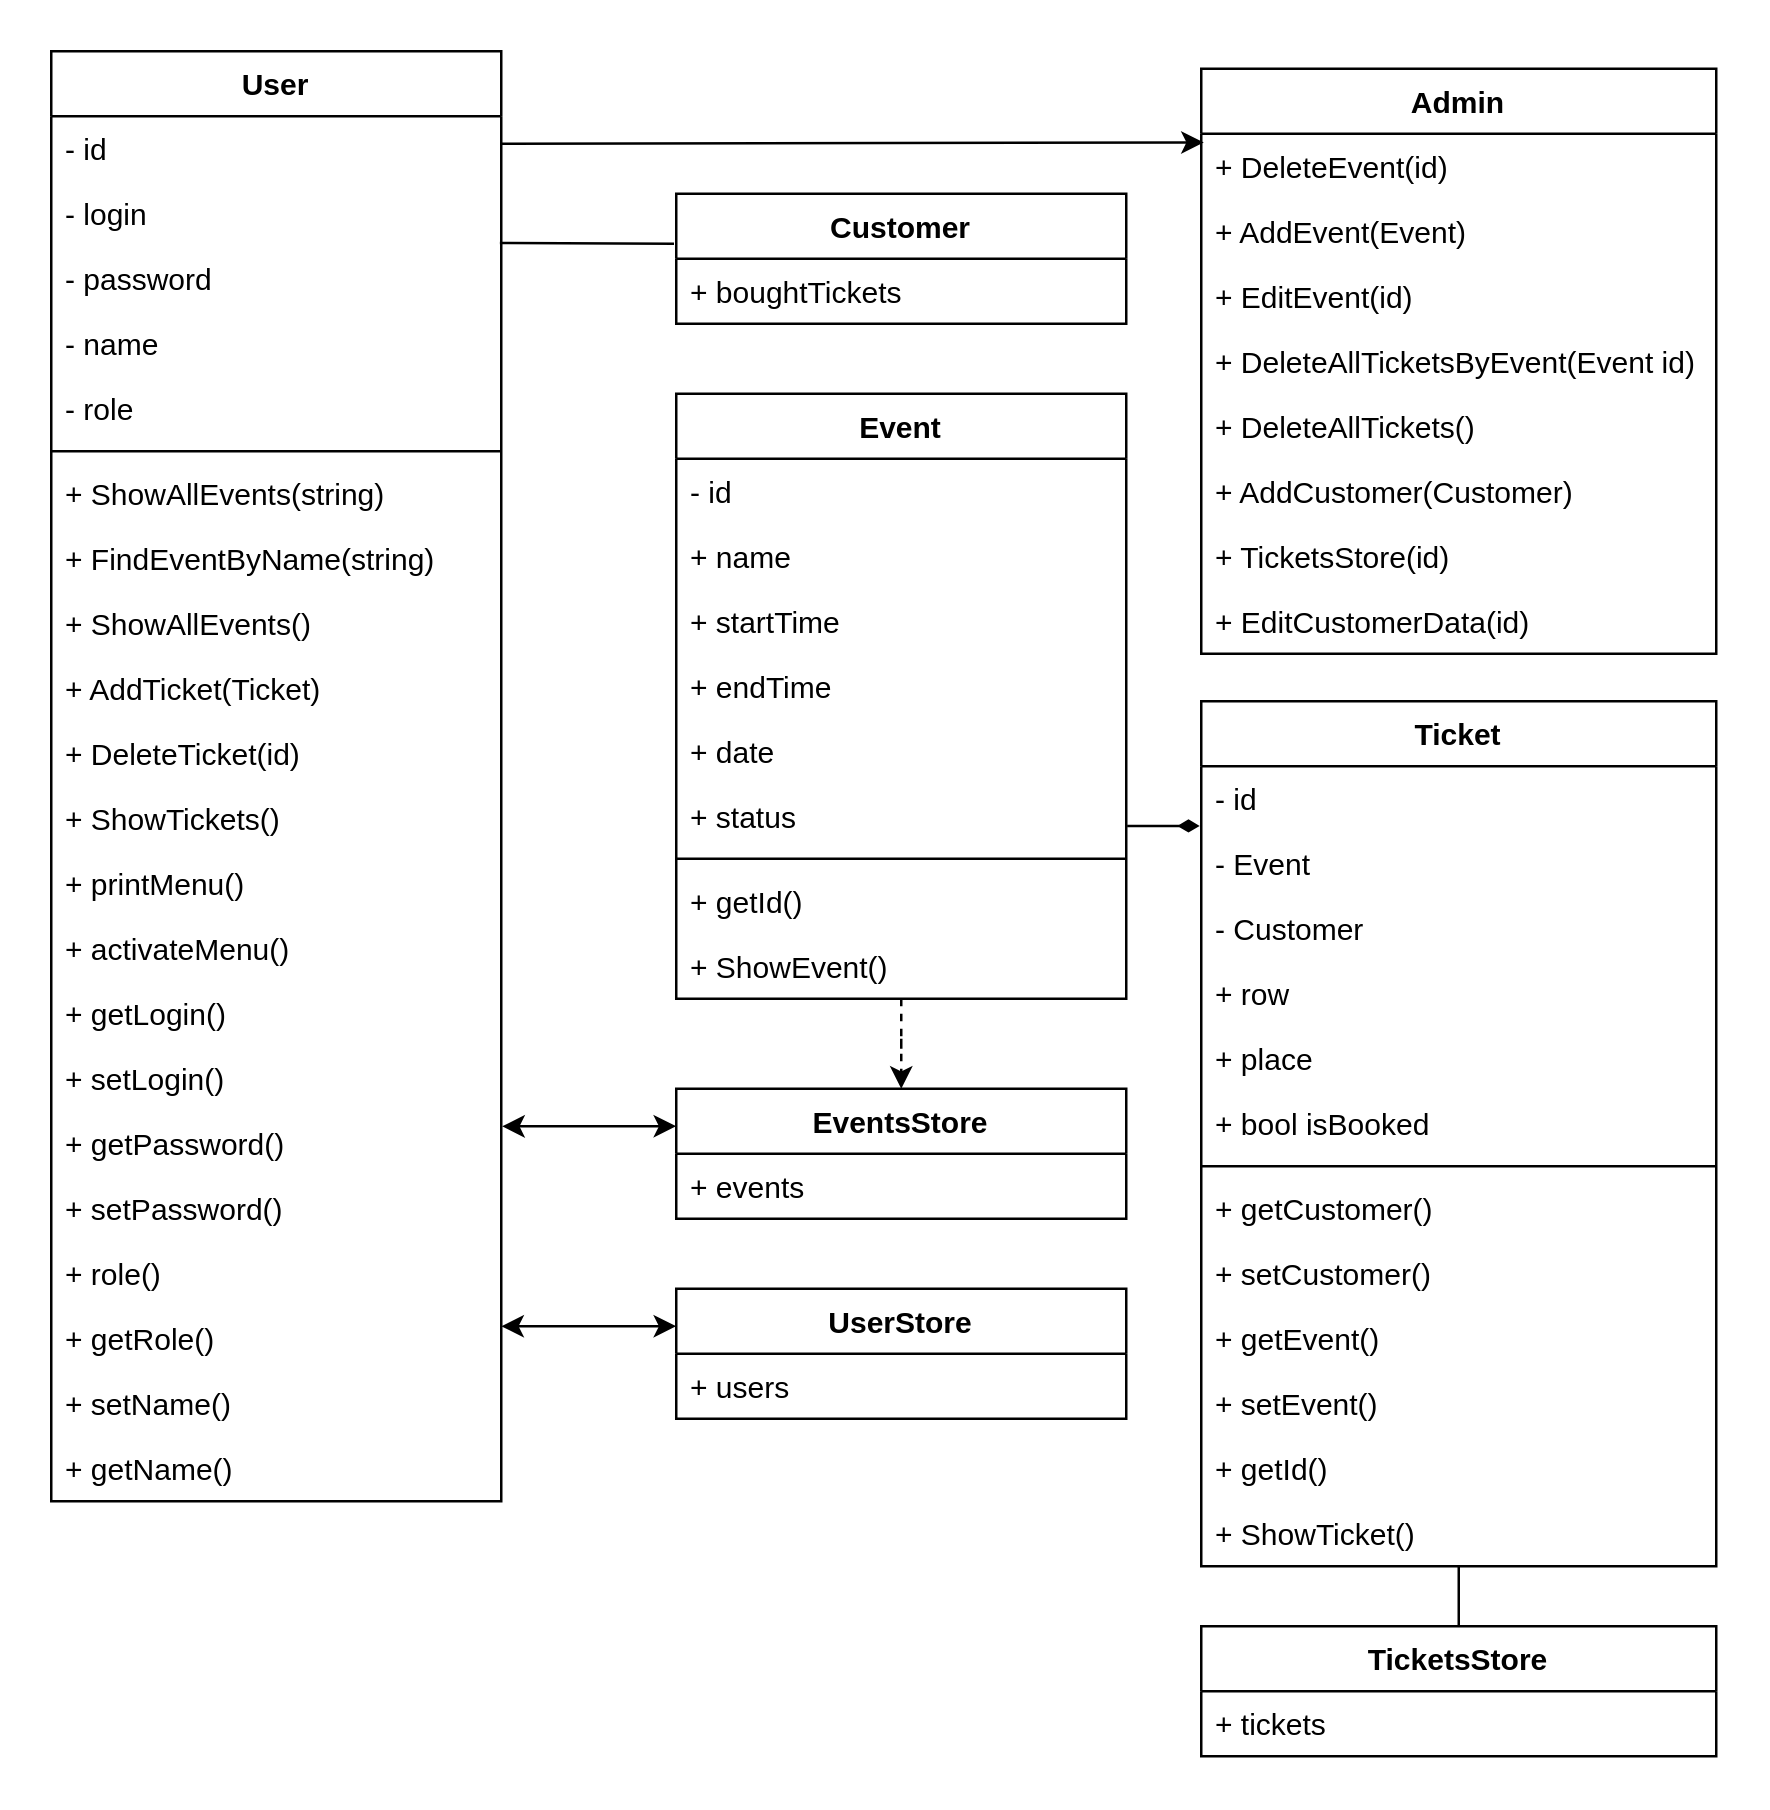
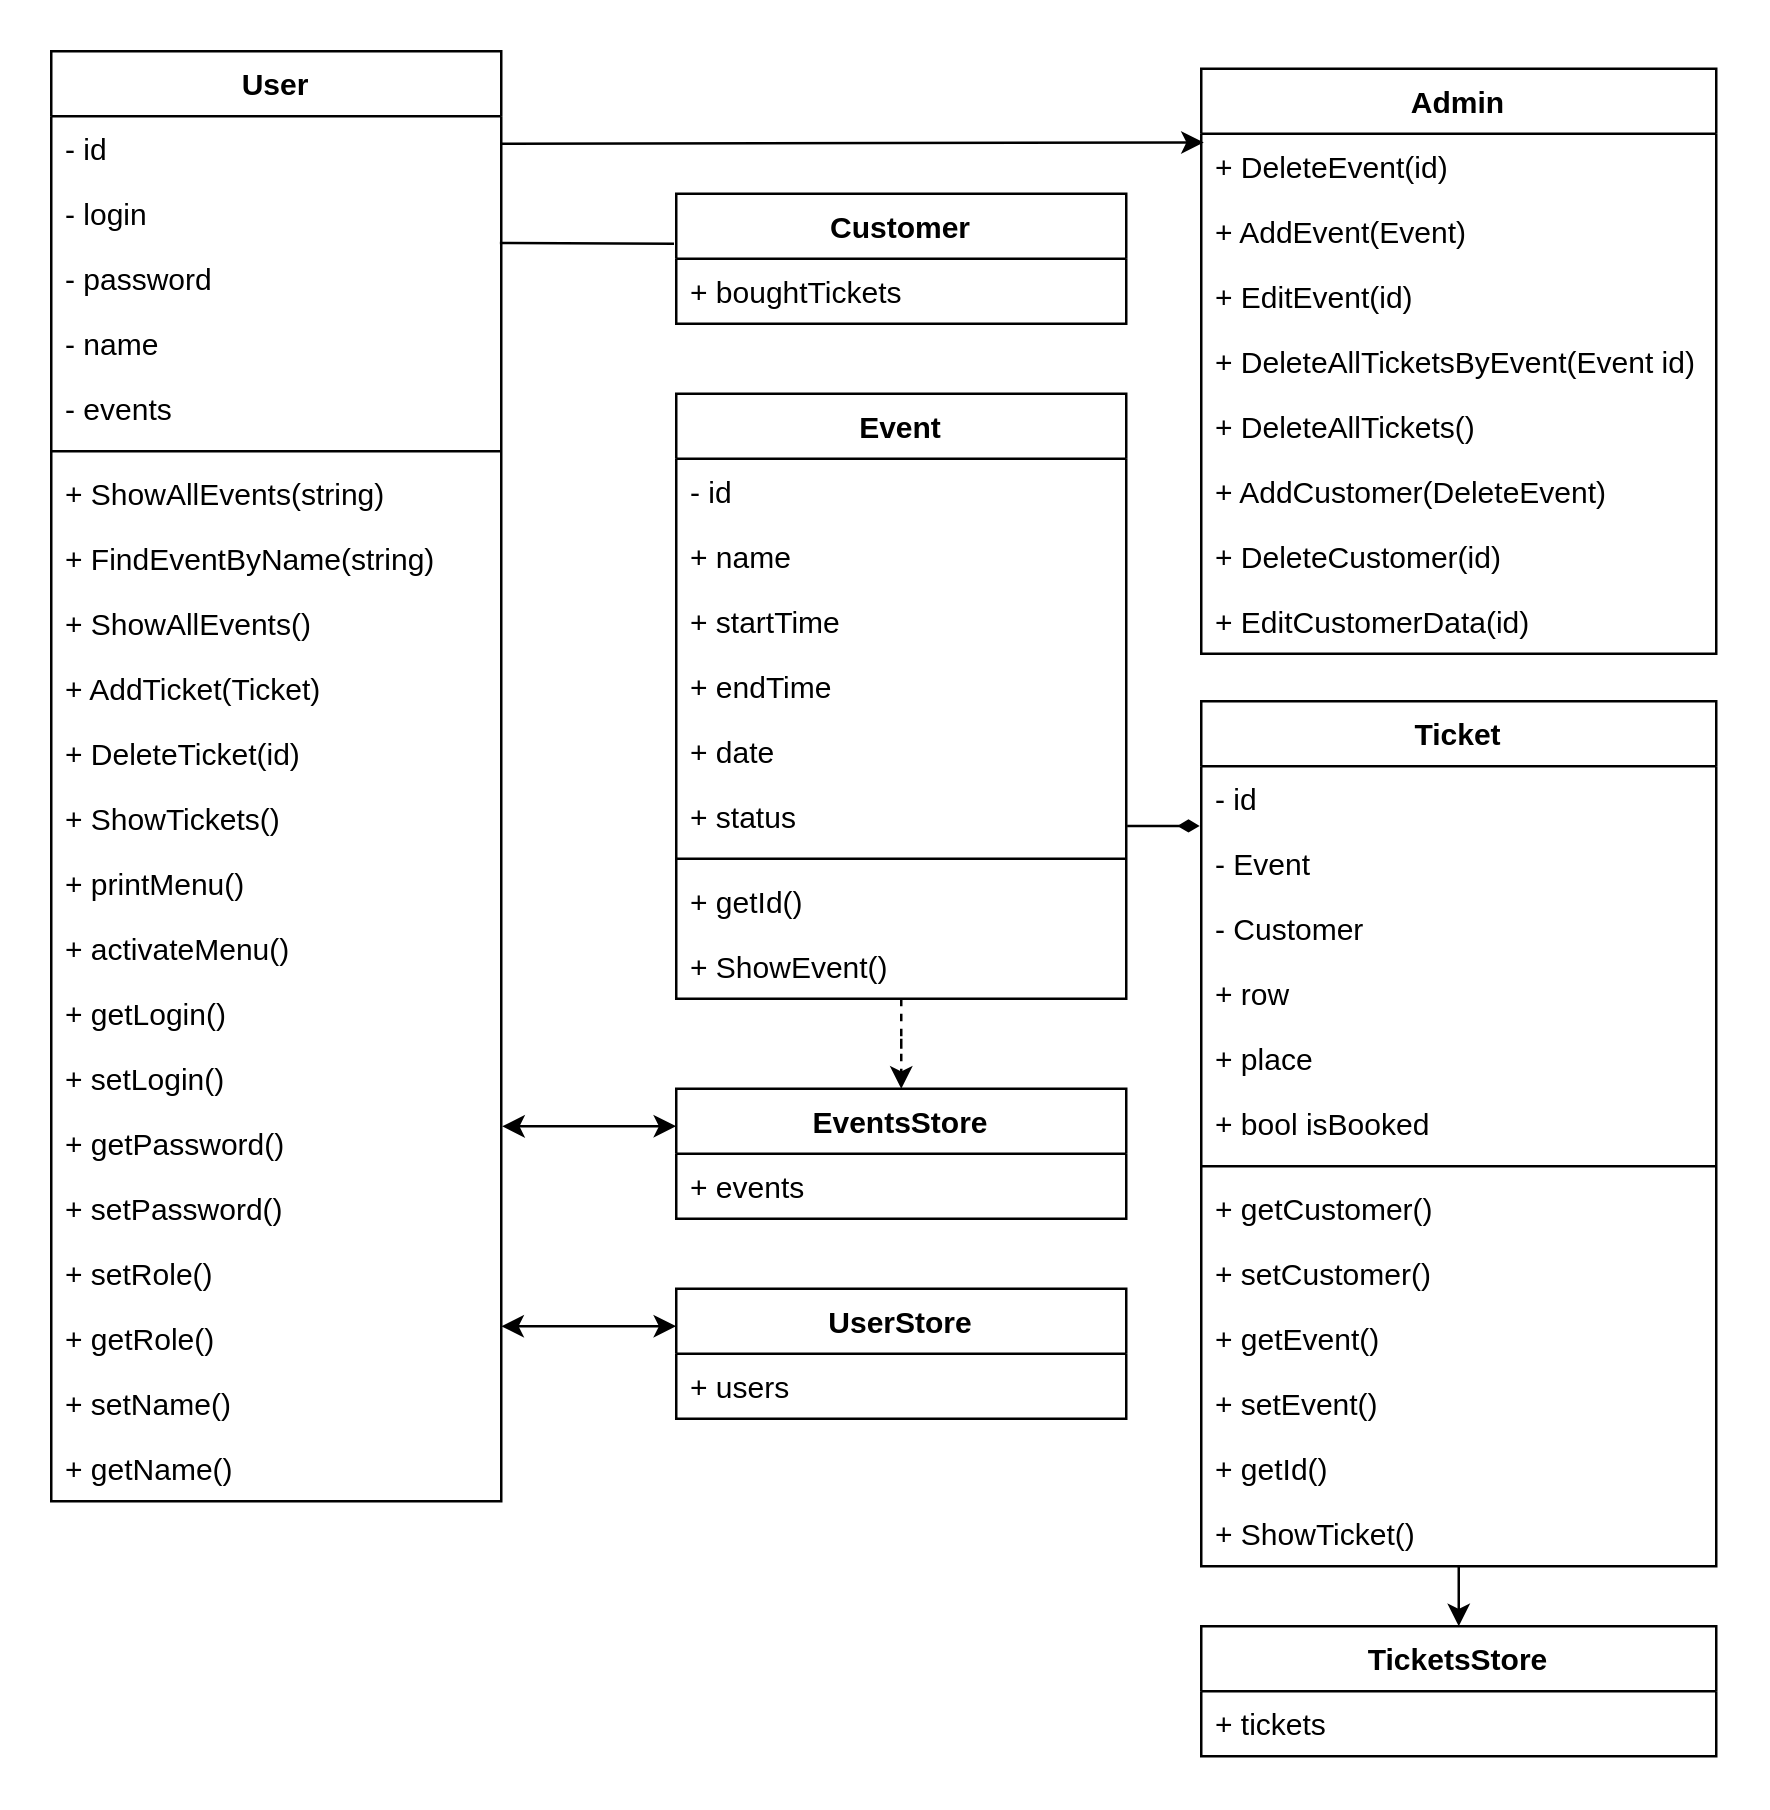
node "- role": label "- role" -> "- events"
node "+ AddCustomer(Customer)": label "+ AddCustomer(Customer)" -> "+ AddCustomer(DeleteEvent)"
node "+ TicketsStore(id)": label "+ TicketsStore(id)" -> "+ DeleteCustomer(id)"
node "+ role()": label "+ role()" -> "+ setRole()"
edge "Ticket" -- "TicketsStore": arrowhead none -> classic
